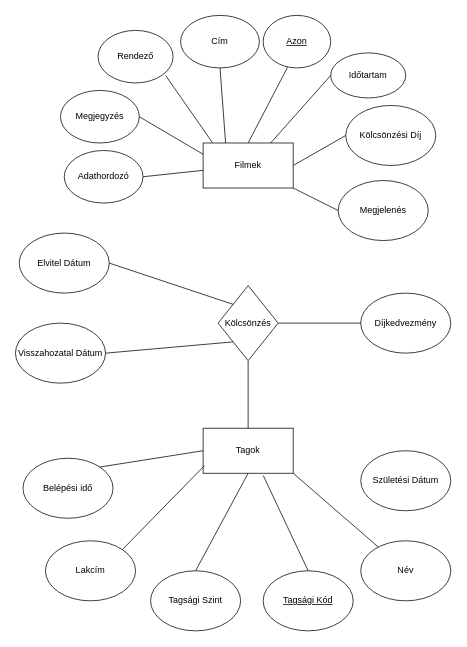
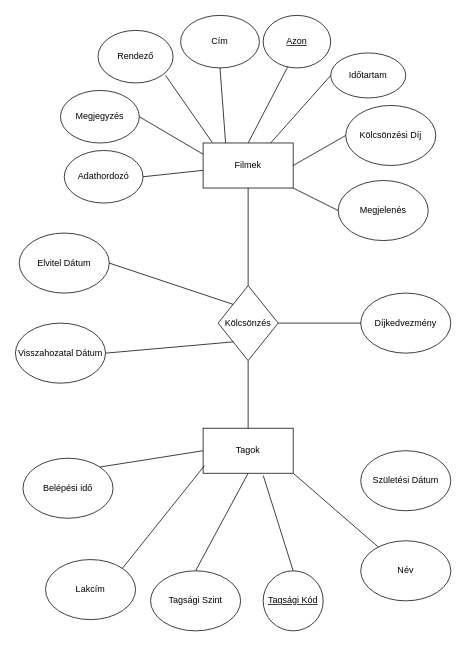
edge "Filmek" -- "Kölcsönzés": added
node "Lakcím": moved (90, 570) -> (90, 589)
node "Tagsági Kód": size 90x60 -> 60x60
